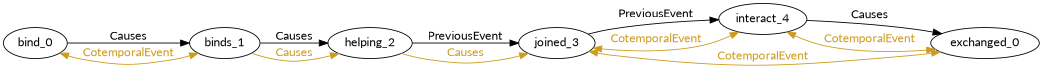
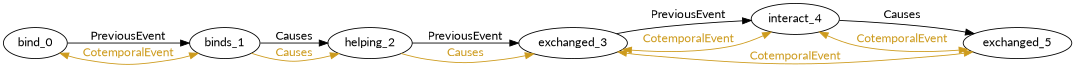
edge "bind_0" -> "binds_1": label "Causes" -> "PreviousEvent"
node "joined_3": label "joined_3" -> "exchanged_3"
node "exchanged_0": label "exchanged_0" -> "exchanged_5"
